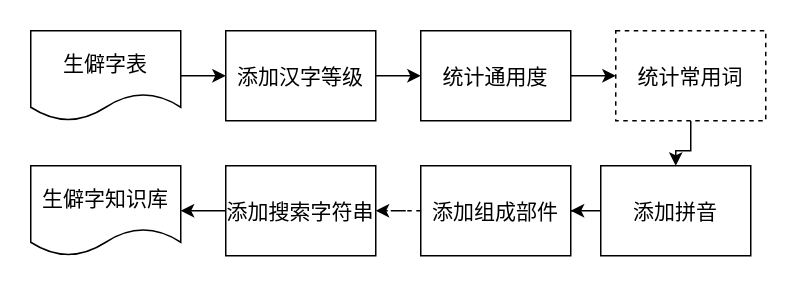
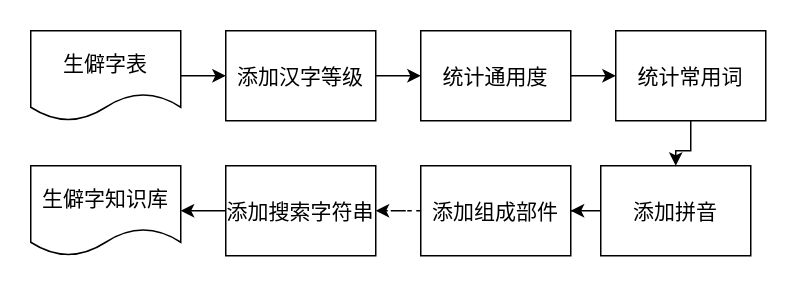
node "统计常用词": style dashed -> solid
